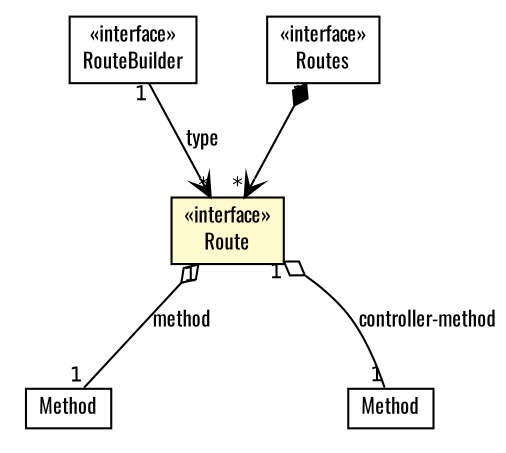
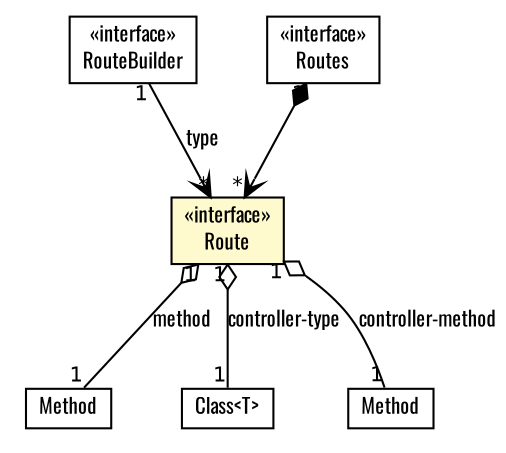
node "Class<T>": added
